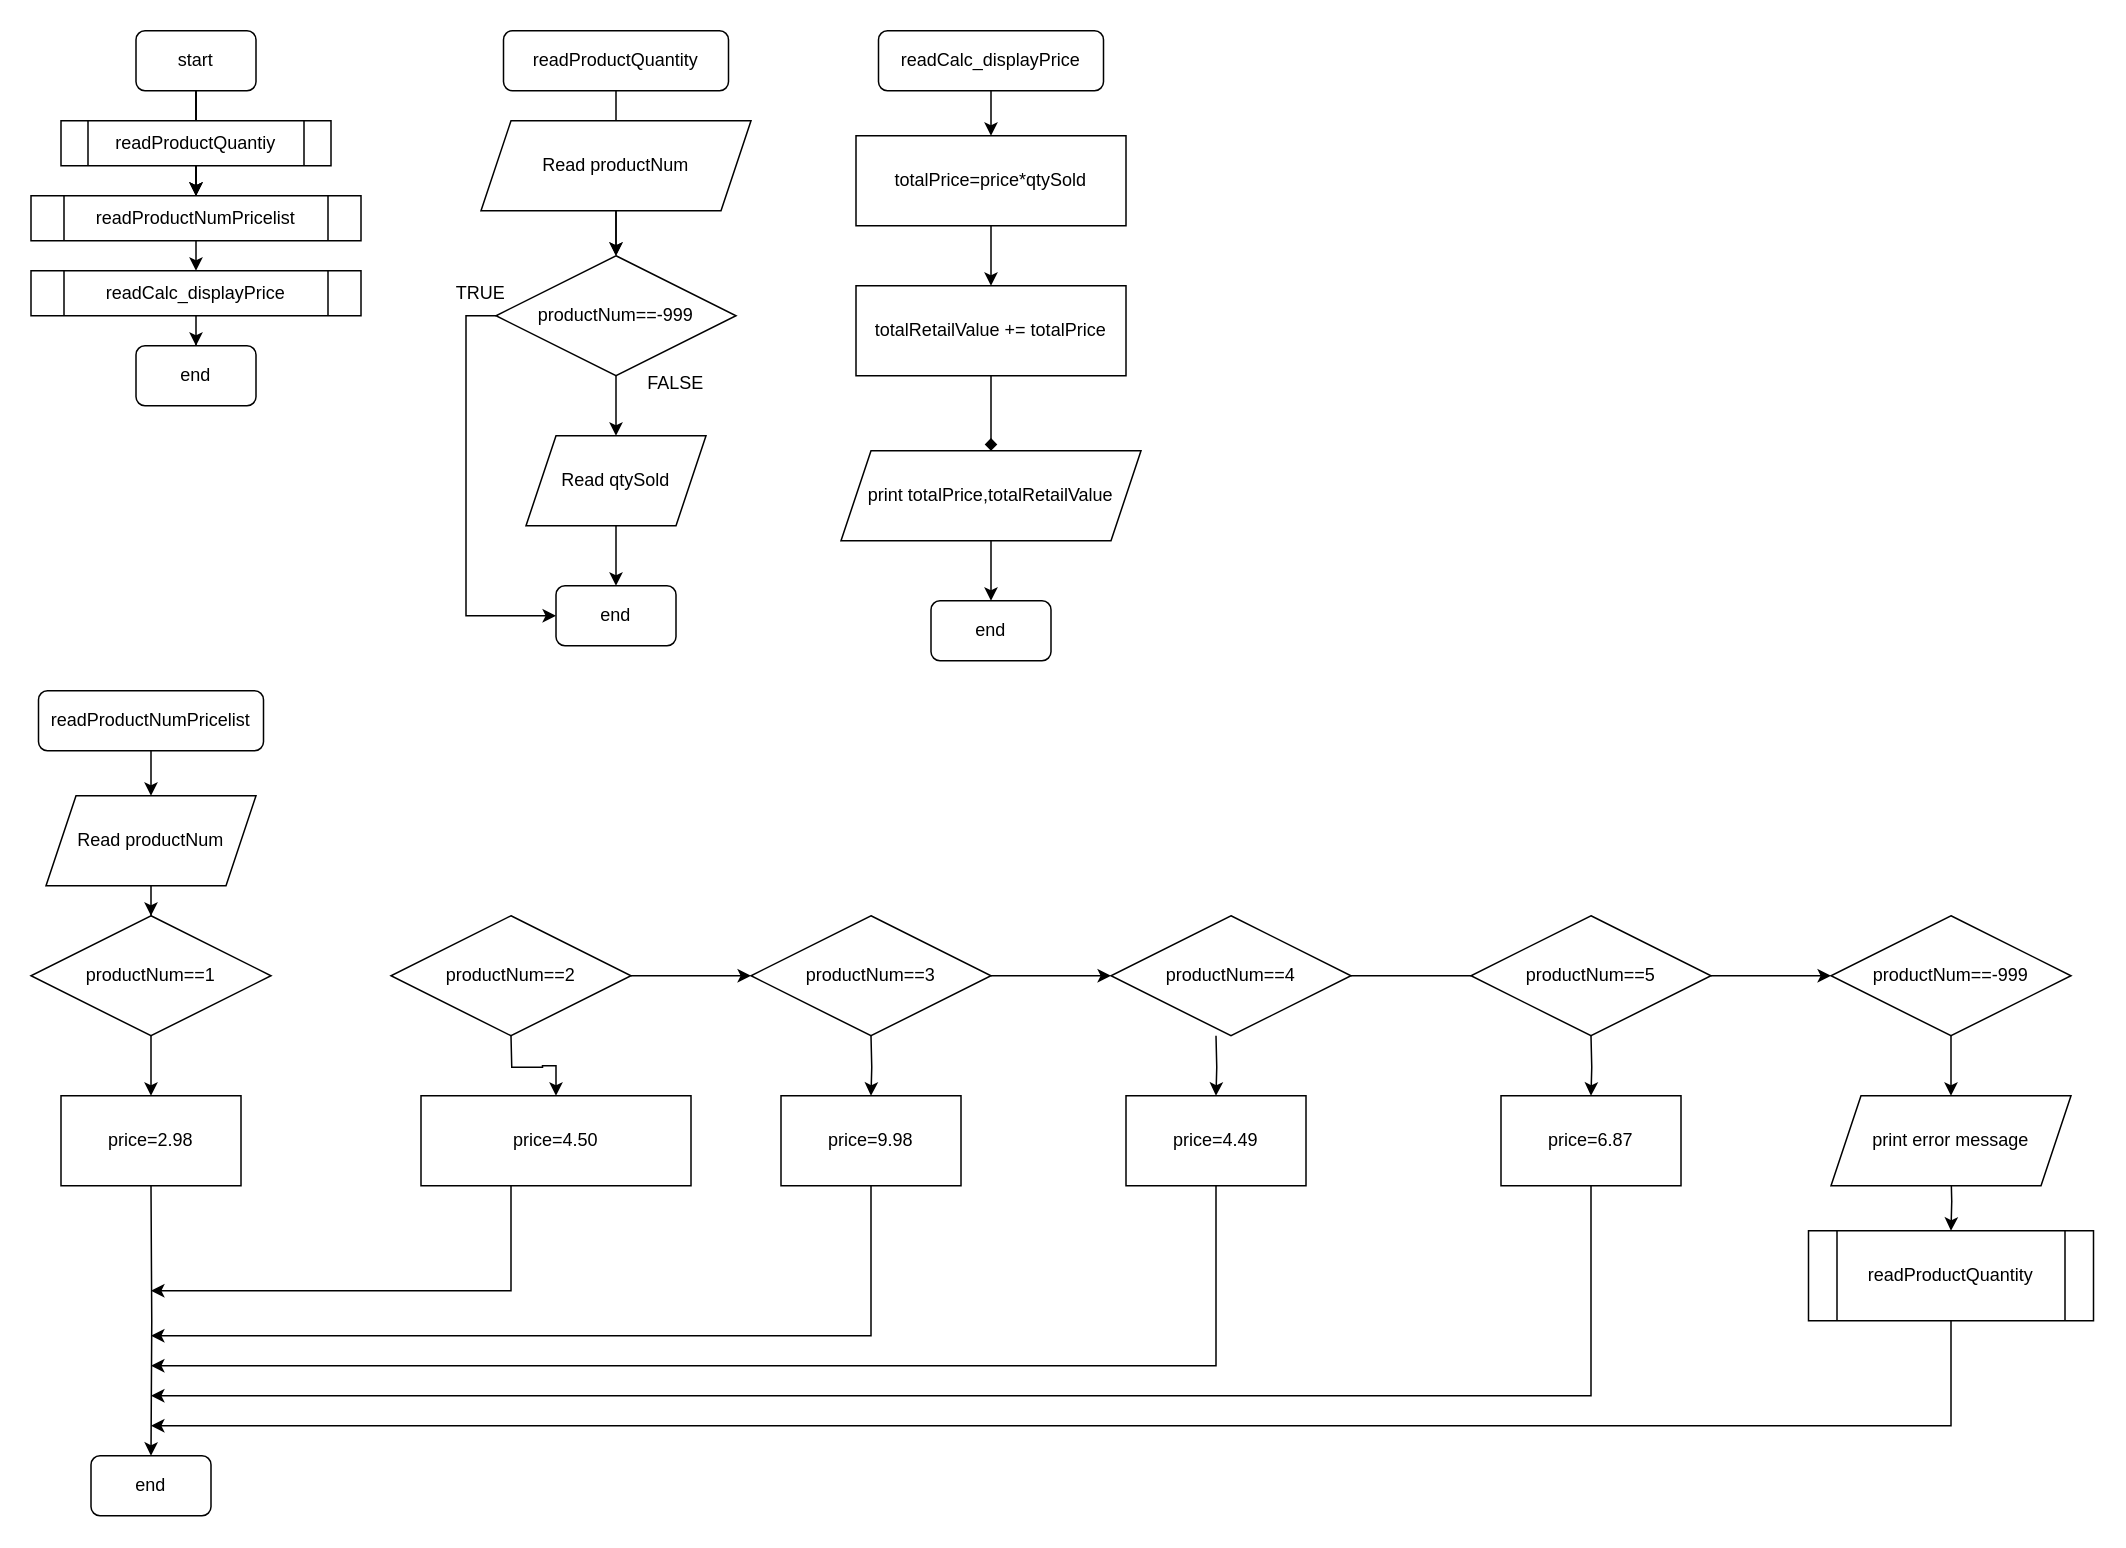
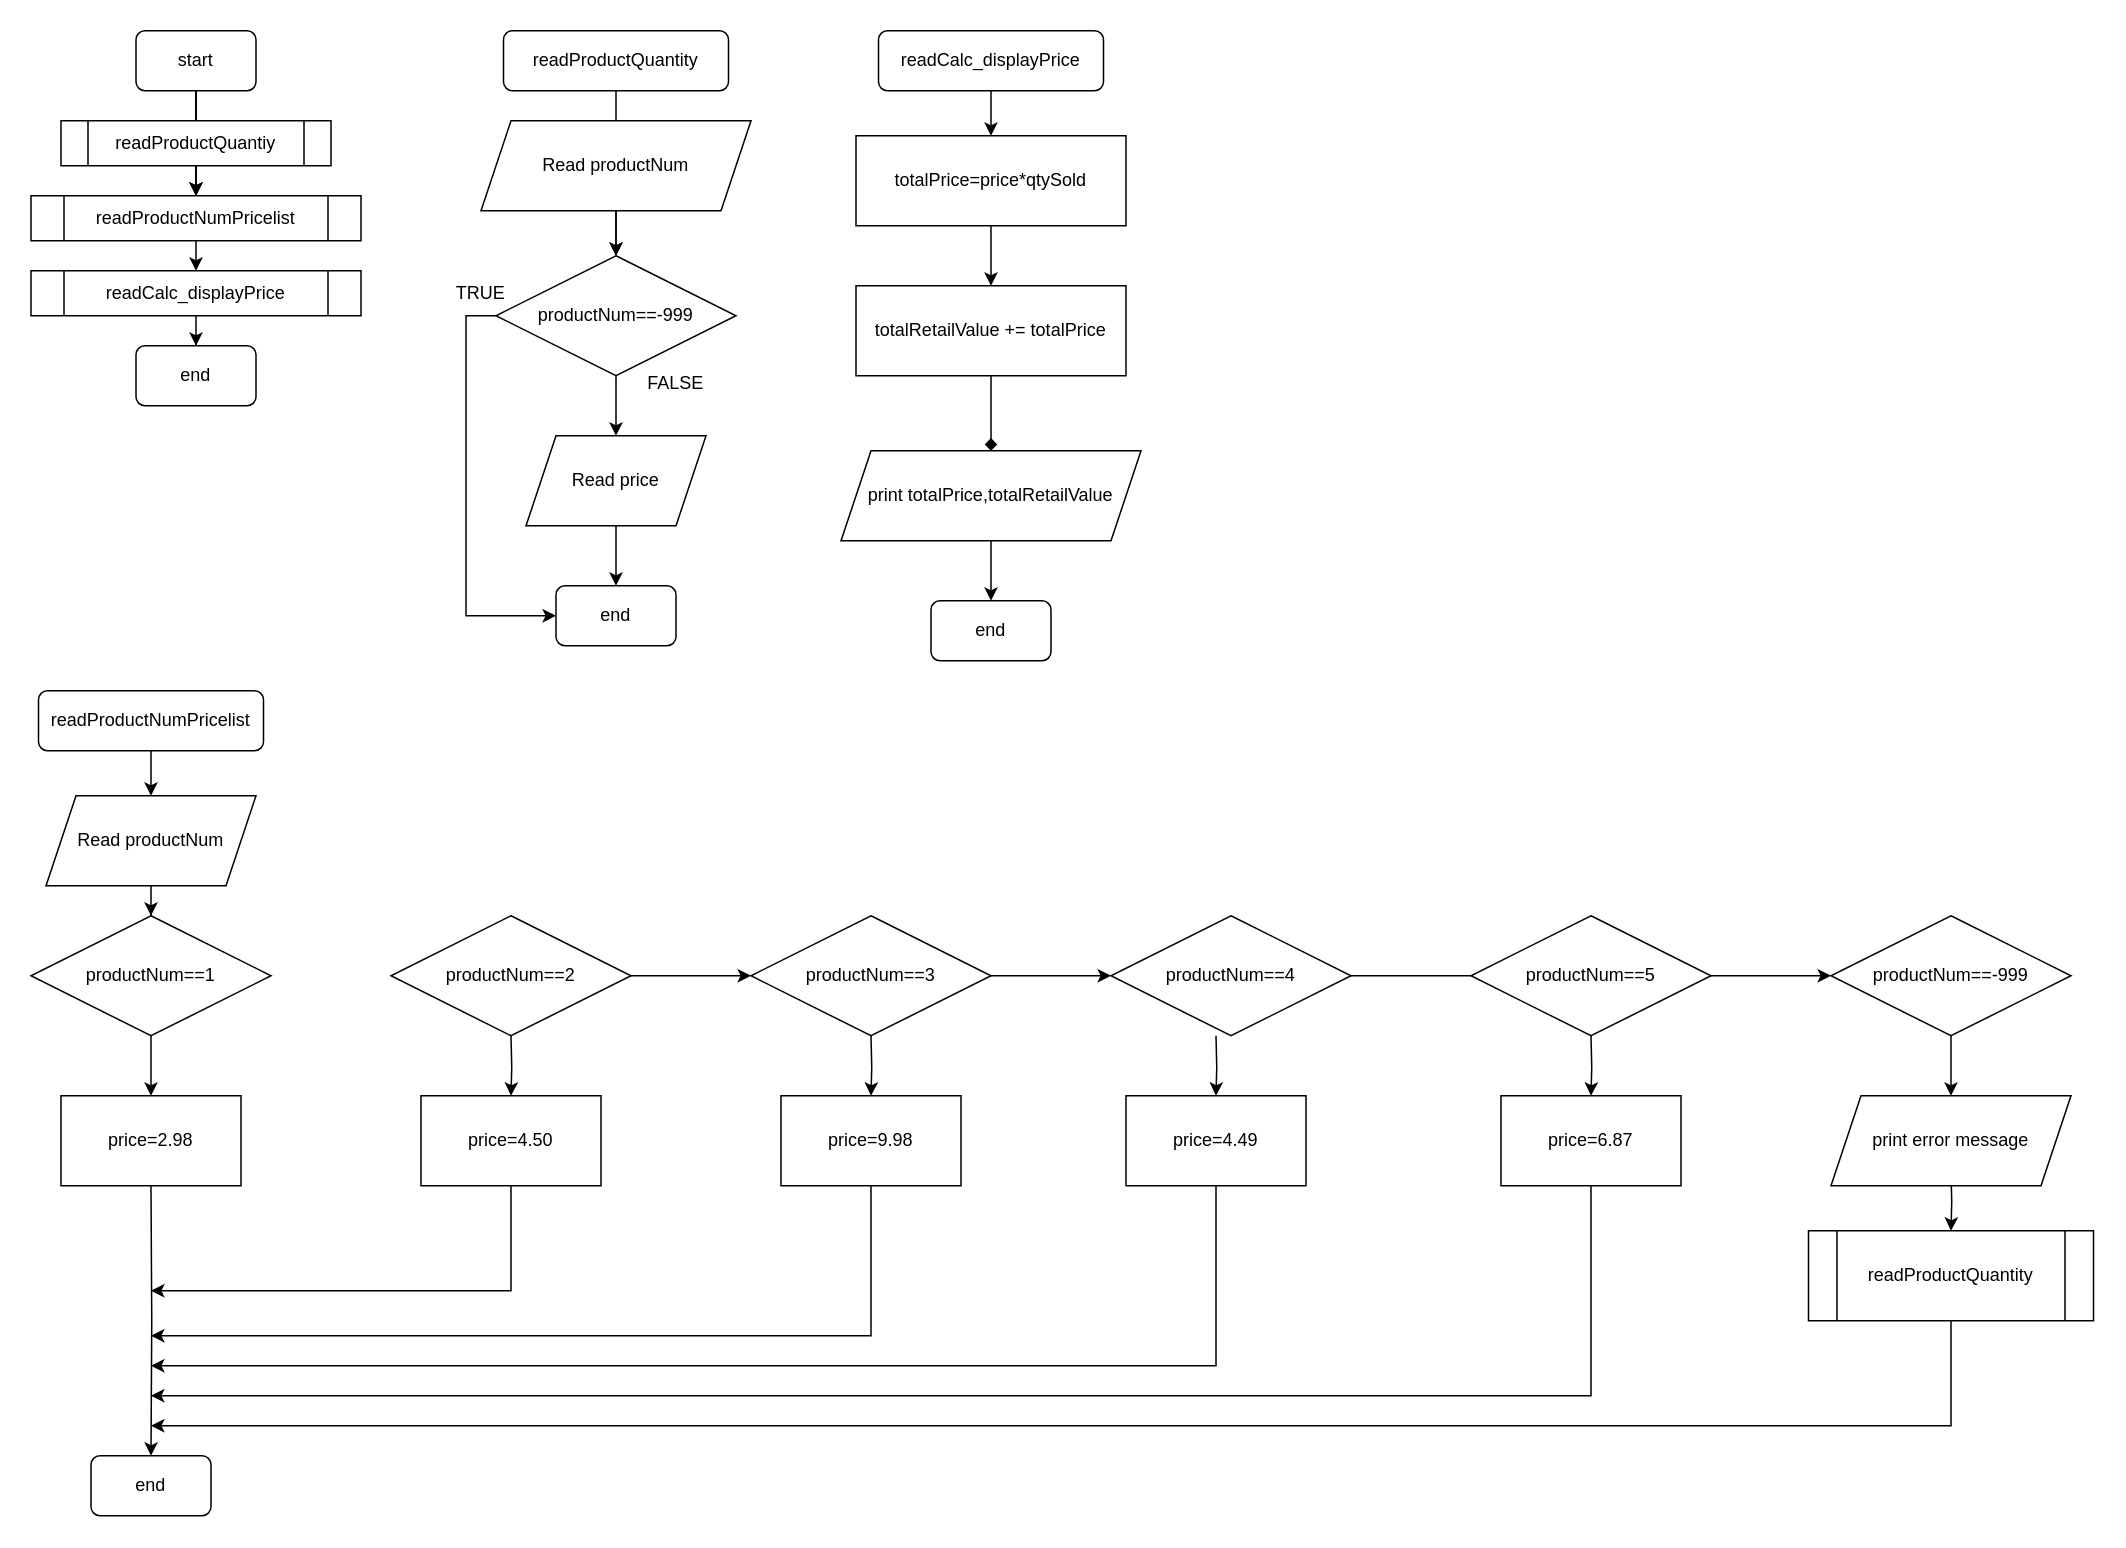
node "Read qtySold": label "Read qtySold" -> "Read price"
node "price=4.50": size 270x90 -> 180x90
